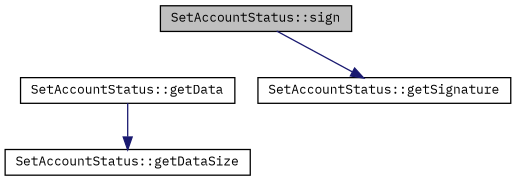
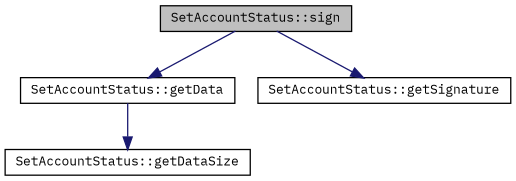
edge "SetAccountStatus::sign" -> "SetAccountStatus::getData": added
